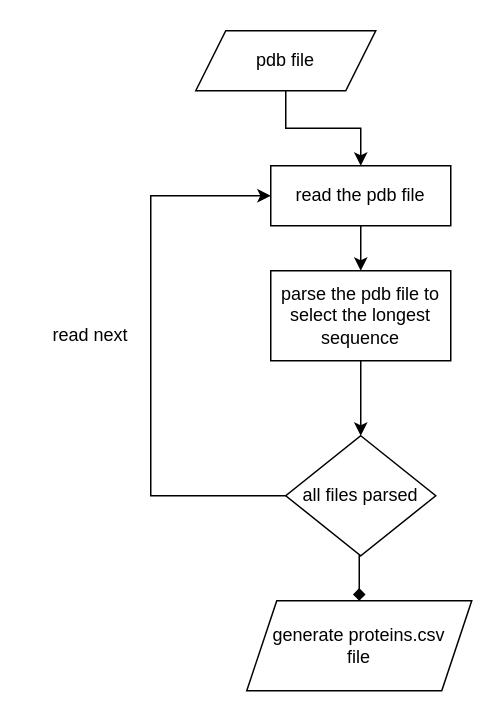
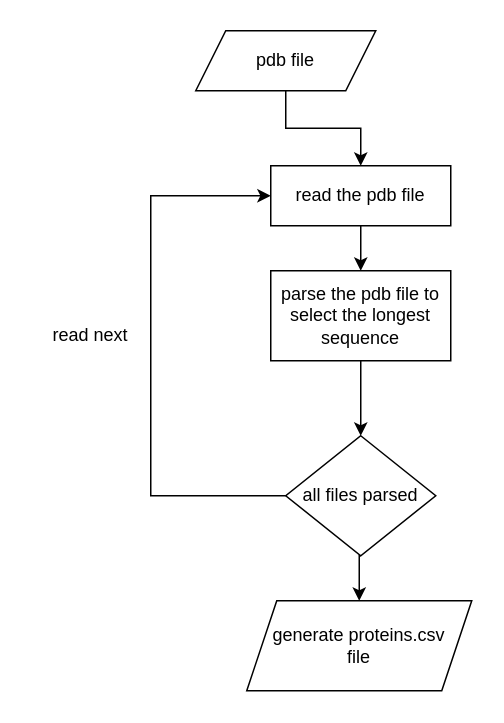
edge "all files parsed" -> "generate proteins.csv file": arrowhead diamond -> classic
